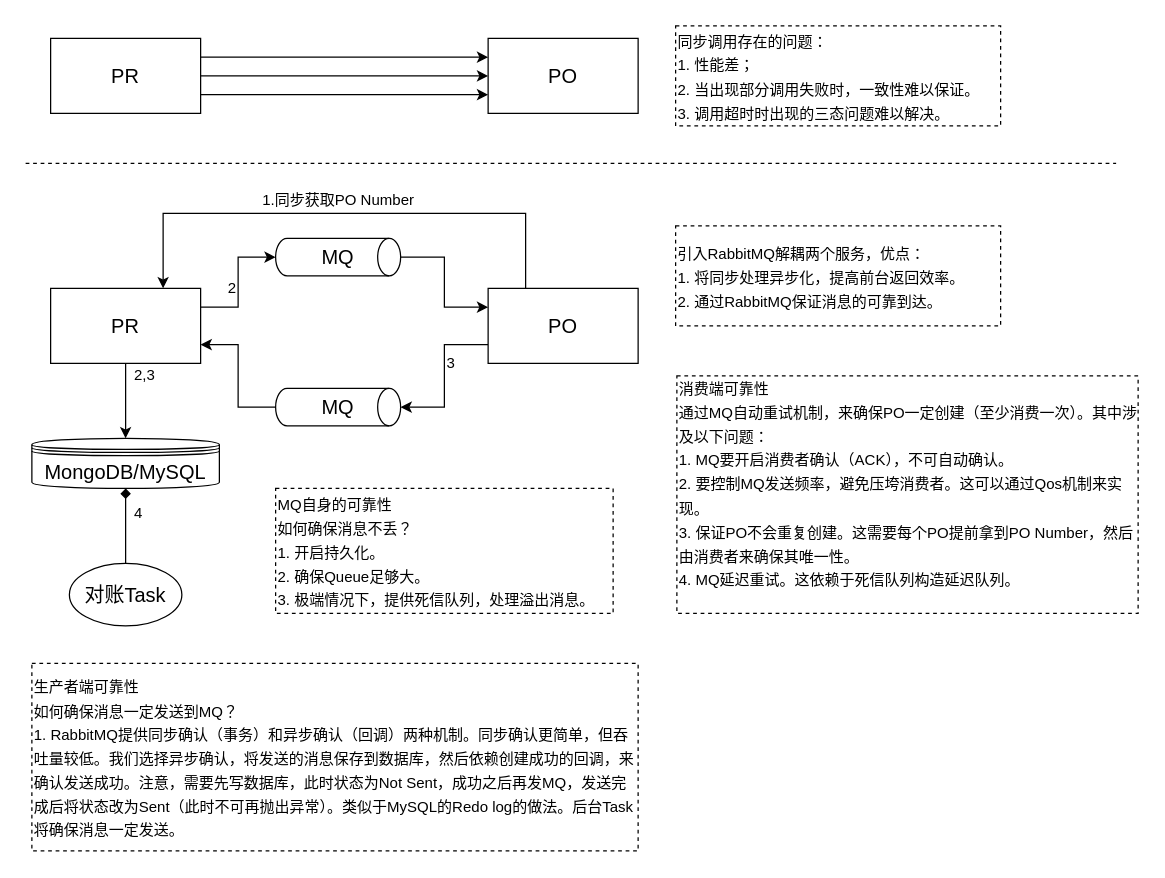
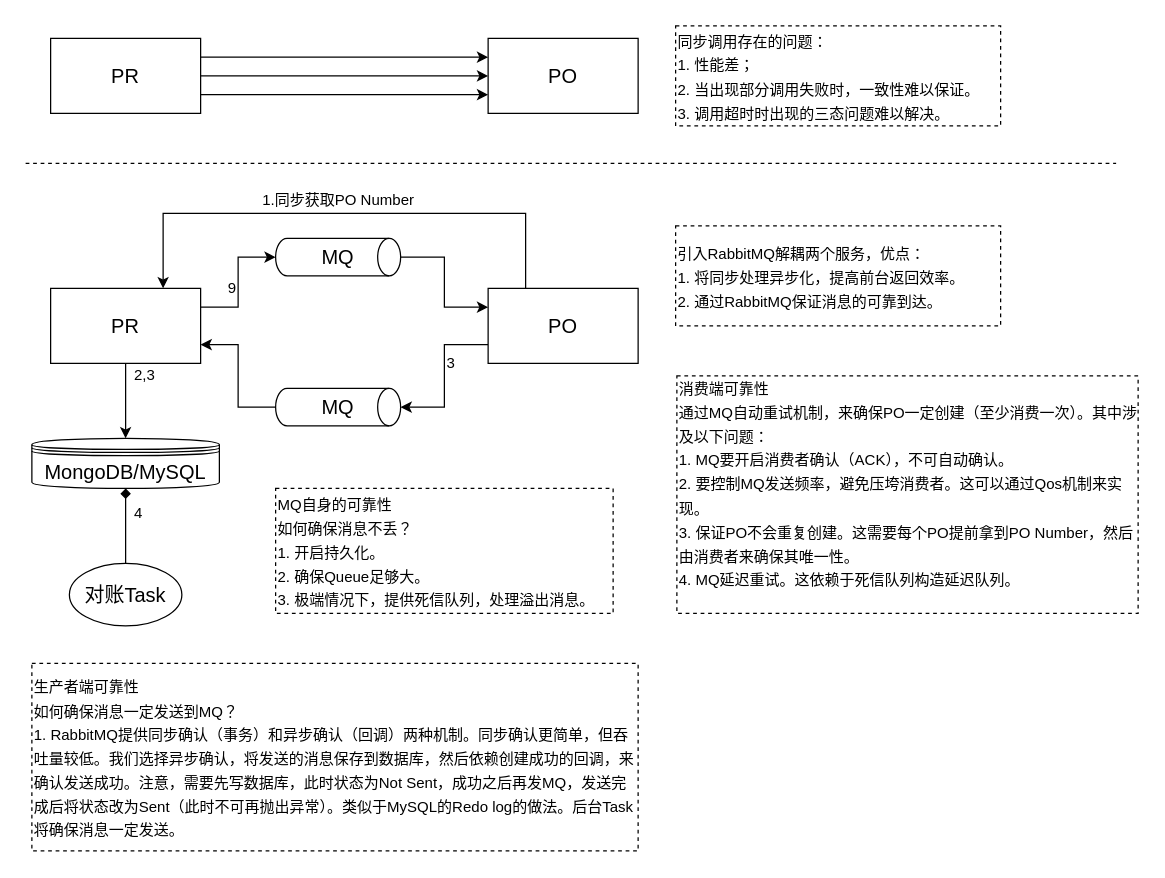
node "2": label "2" -> "9"
